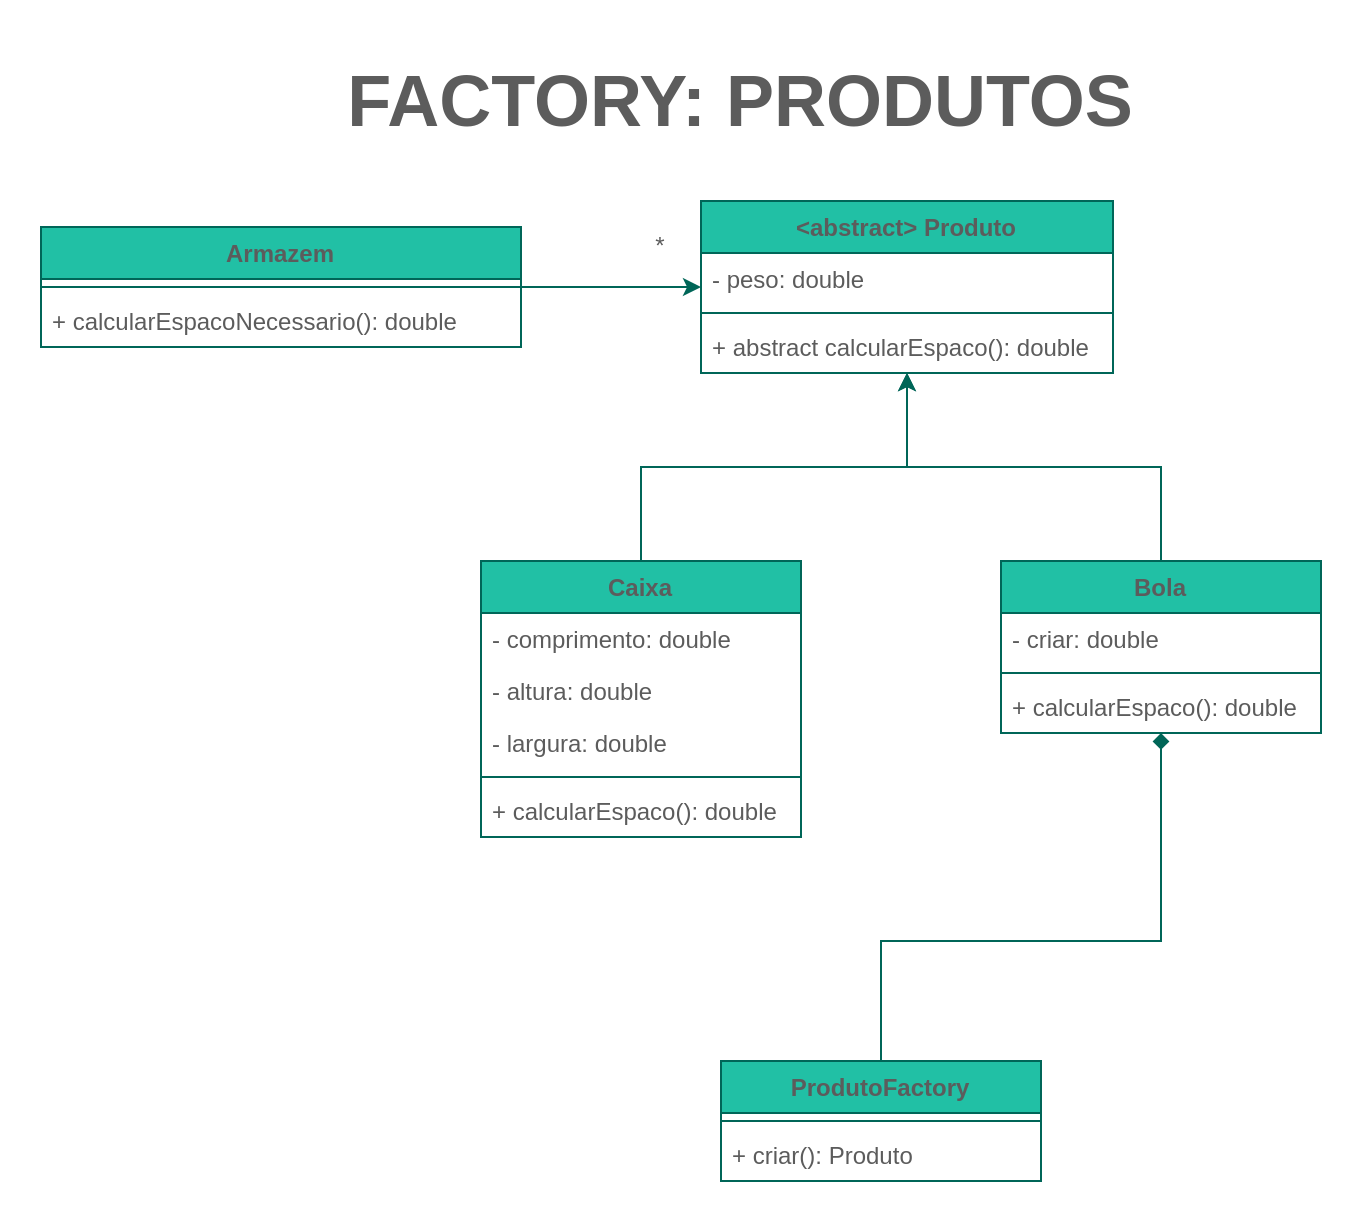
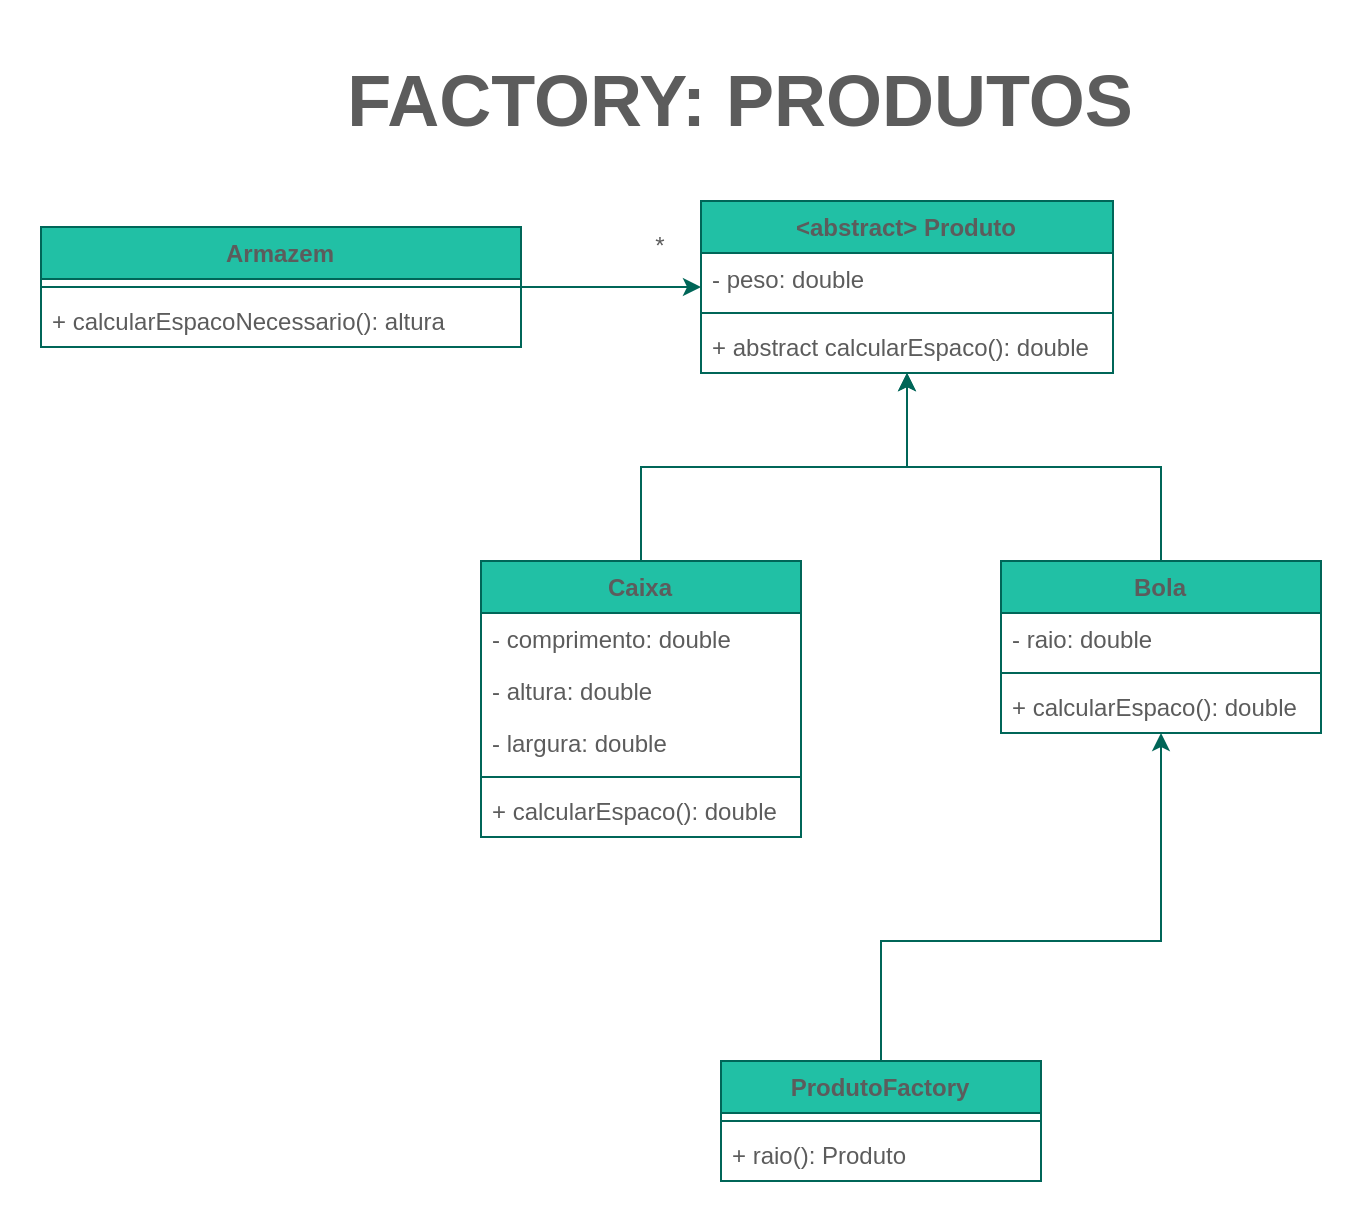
node "+ calcularEspacoNecessario(): double": label "+ calcularEspacoNecessario(): double" -> "+ calcularEspacoNecessario(): altura"
node "- criar: double": label "- criar: double" -> "- raio: double"
edge "ProdutoFactory" -> "Bola": arrowhead diamond -> classic
node "+ criar(): Produto": label "+ criar(): Produto" -> "+ raio(): Produto"
